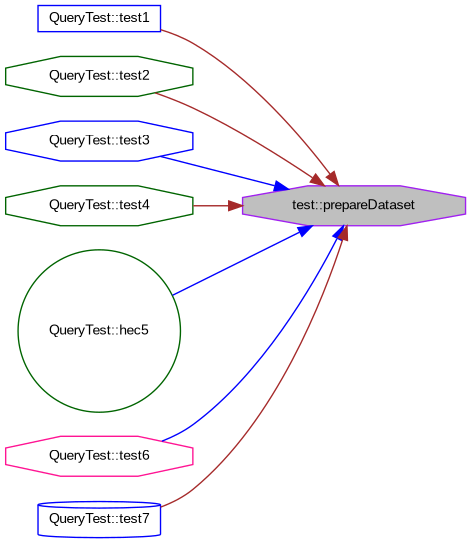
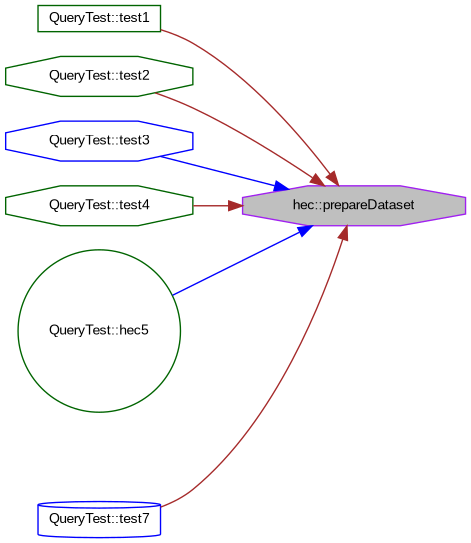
node "QueryTest::test1": color blue -> darkgreen
node "test::prepareDataset": label "test::prepareDataset" -> "hec::prepareDataset"
node "QueryTest::test6": removed
